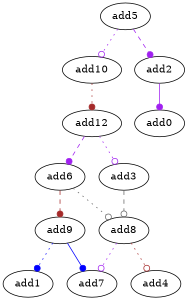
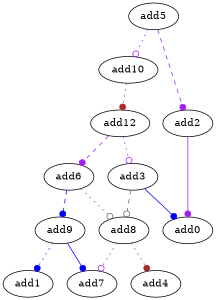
edge "add6" -> "add9": color brown -> blue
edge "add3" -> "add0": added
edge "add8" -> "add4": arrowhead odot -> dot
